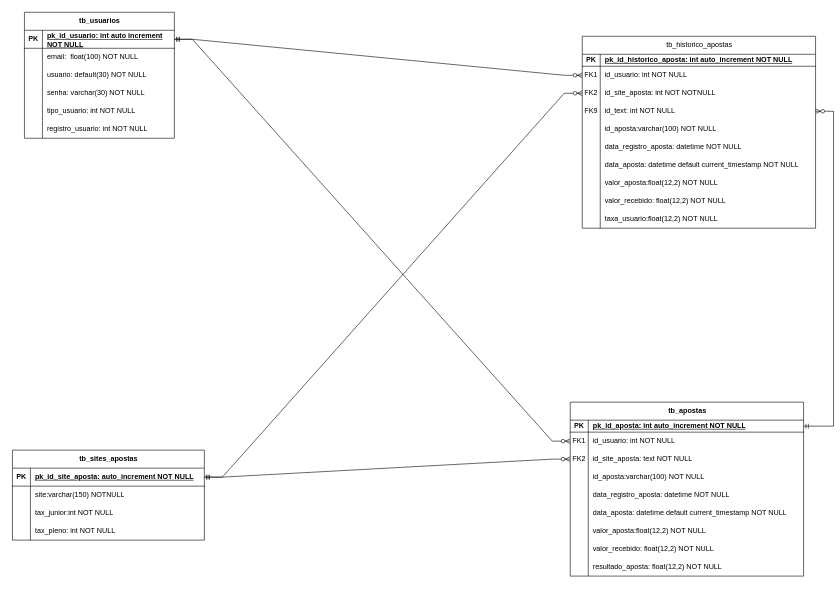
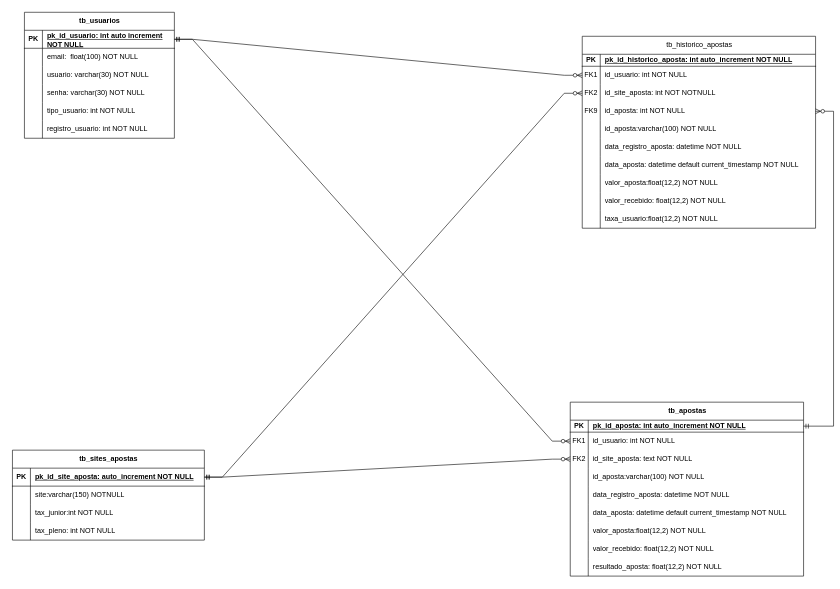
node "usuario: default(30) NOT NULL": label "usuario: default(30) NOT NULL" -> "usuario: varchar(30) NOT NULL"
node "id_text: int NOT NULL": label "id_text: int NOT NULL" -> "id_aposta: int NOT NULL"
